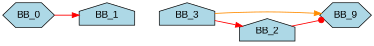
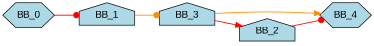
edge "BB_0" -> "BB_1": arrowhead normal -> dot
edge "BB_1" -> "BB_3": added
node "BB_9": label "BB_9" -> "BB_4"
